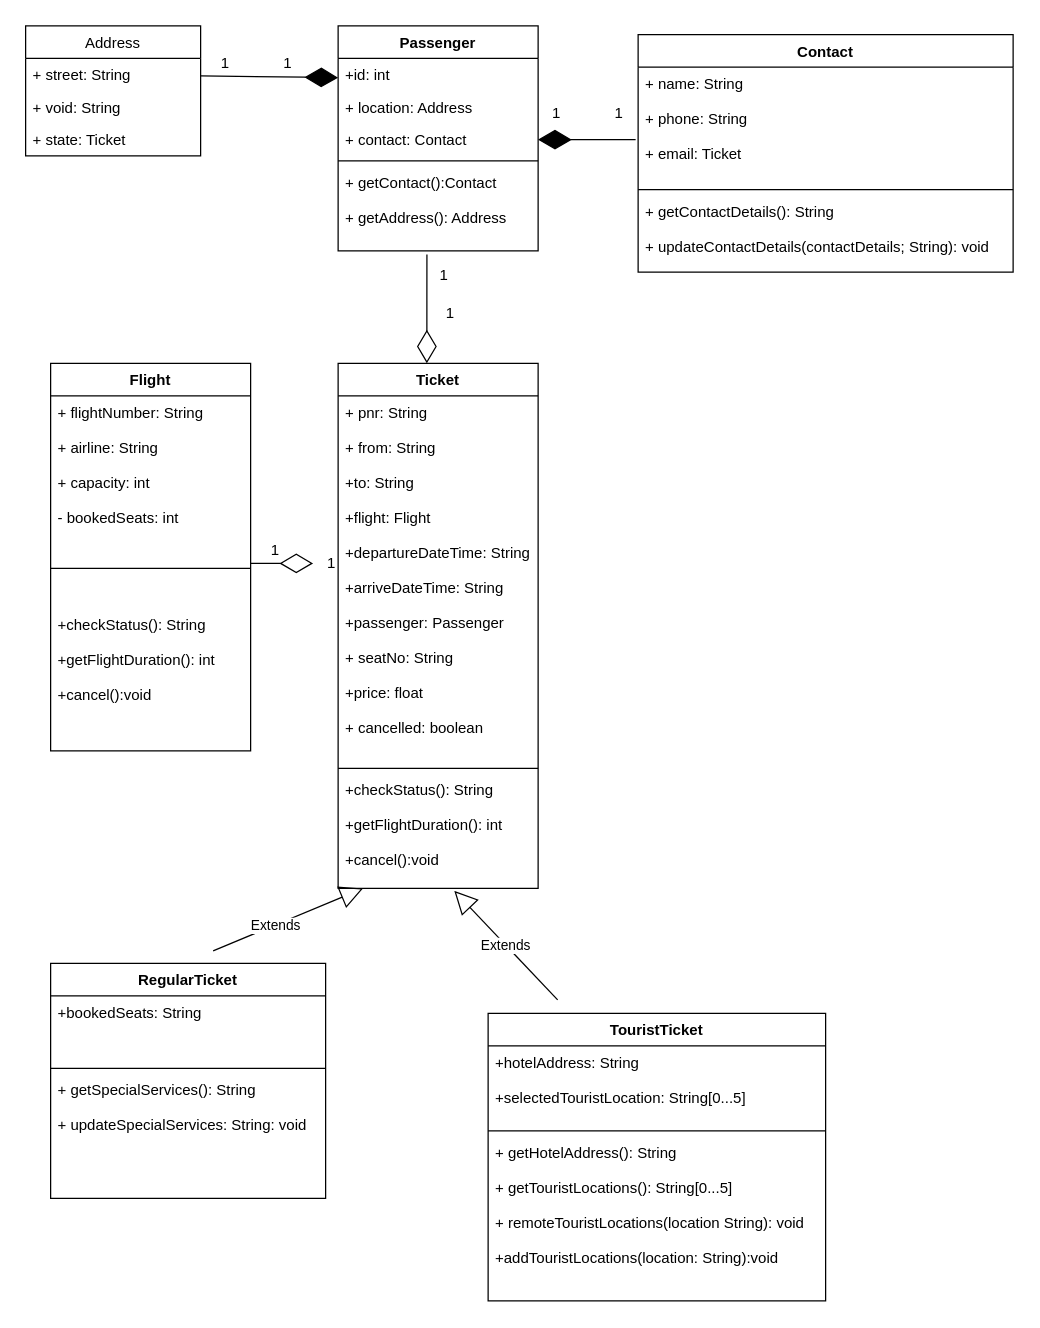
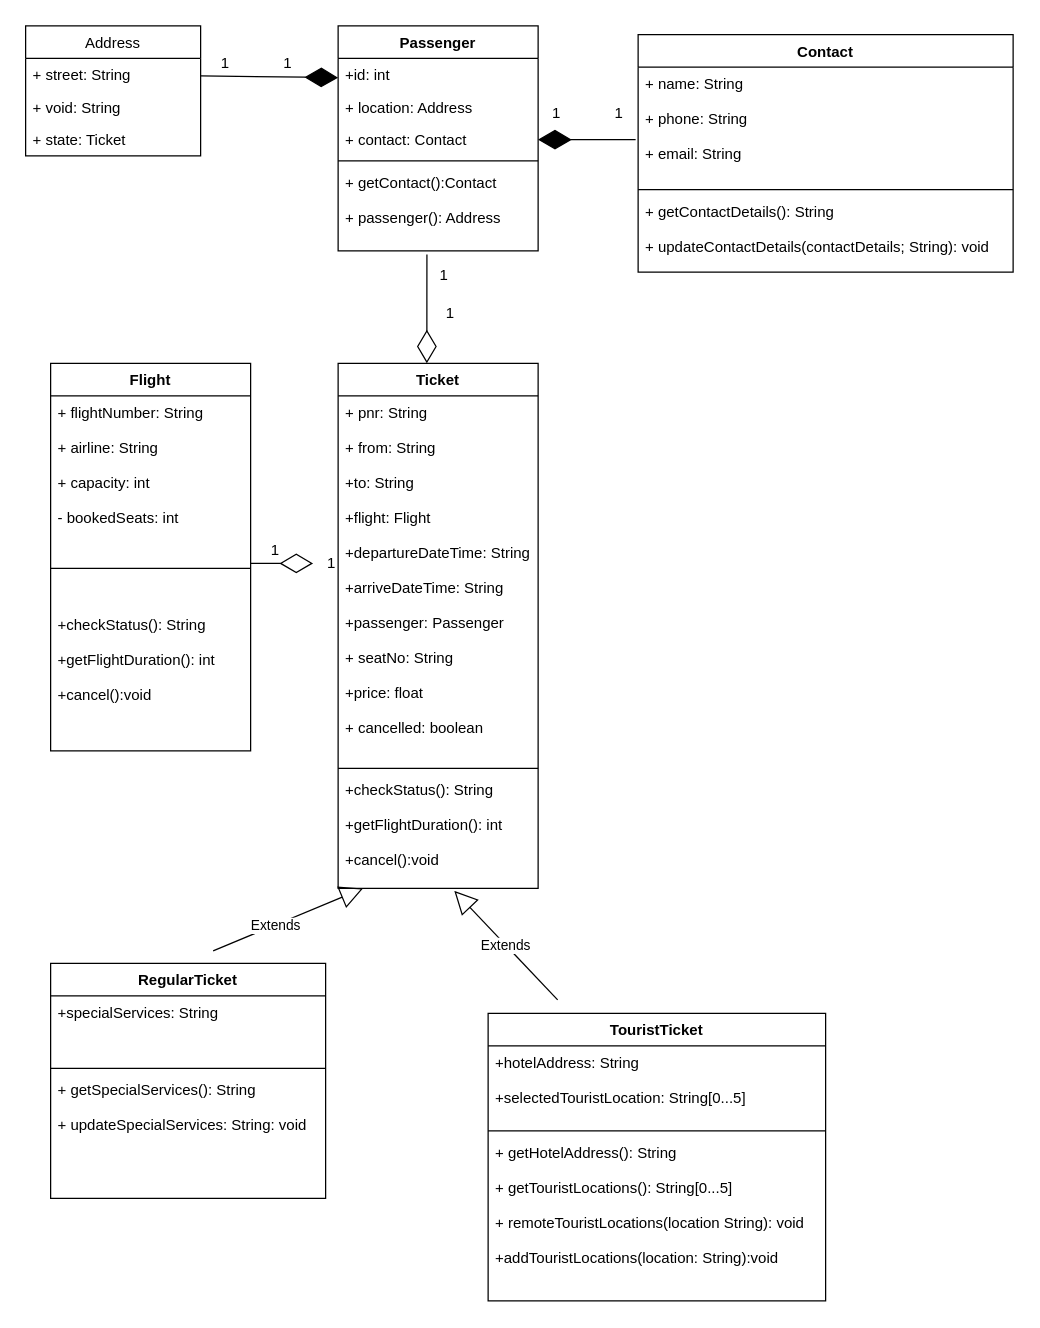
node "+ name: String + phone: String + email: Ticket": label "+ name: String + phone: String + email: Ticket" -> "+ name: String + phone: String + email: String"
node "+ getContact():Contact + getAddress(): Address": label "+ getContact():Contact + getAddress(): Address" -> "+ getContact():Contact + passenger(): Address"
node "+bookedSeats: String": label "+bookedSeats: String" -> "+specialServices: String"
